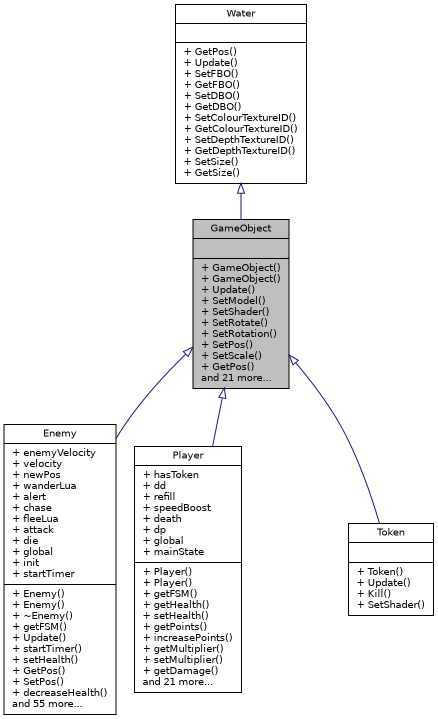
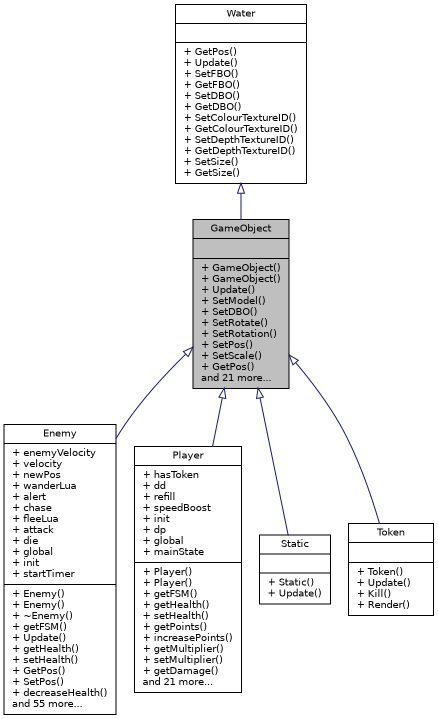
node "GameObject": text "+ SetShader()" -> "+ SetDBO()"
node "Player": text "+ death" -> "+ init"
node "Static": added
node "Token": text "+ SetShader()" -> "+ Render()"
node "Enemy": text "+ startTimer()" -> "+ getHealth()"
